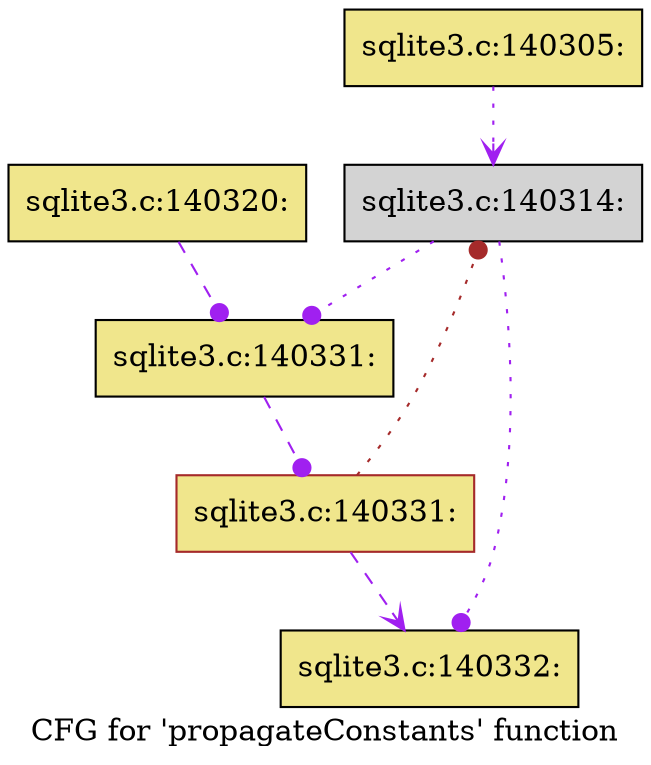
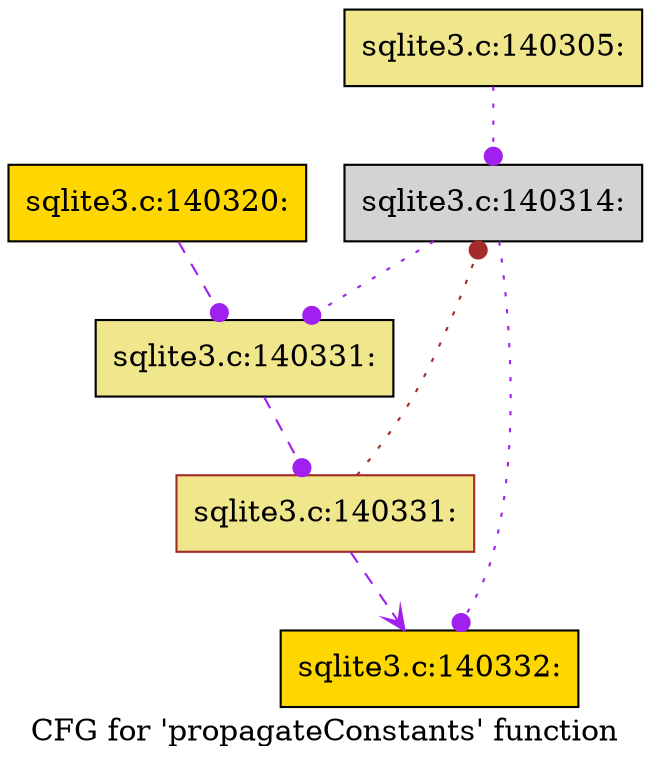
edge "sqlite3.c:140305:" -> "sqlite3.c:140314:": arrowhead vee -> dot
node "sqlite3.c:140320:": fillcolor khaki -> gold
node "sqlite3.c:140332:": fillcolor khaki -> gold
